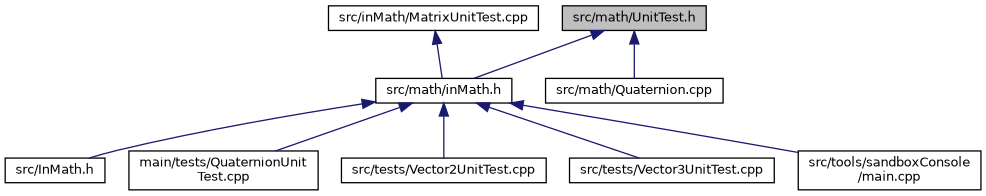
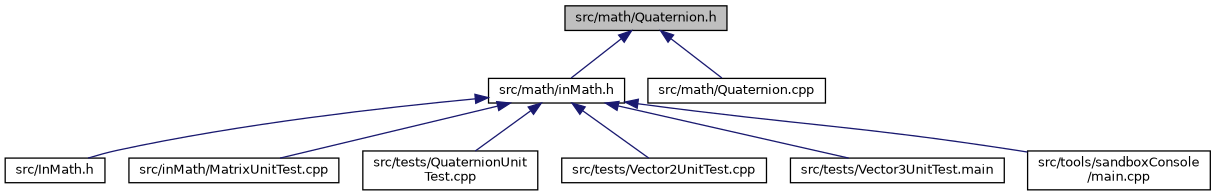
node "src/math/UnitTest.h": label "src/math/UnitTest.h" -> "src/math/Quaternion.h"
edge "src/math/inMath.h" -> "src/inMath/MatrixUnitTest.cpp": reversed
node "main/tests/QuaternionUnit Test.cpp": label "main/tests/QuaternionUnit Test.cpp" -> "src/tests/QuaternionUnit Test.cpp"
node "src/tests/Vector3UnitTest.cpp": label "src/tests/Vector3UnitTest.cpp" -> "src/tests/Vector3UnitTest.main"
